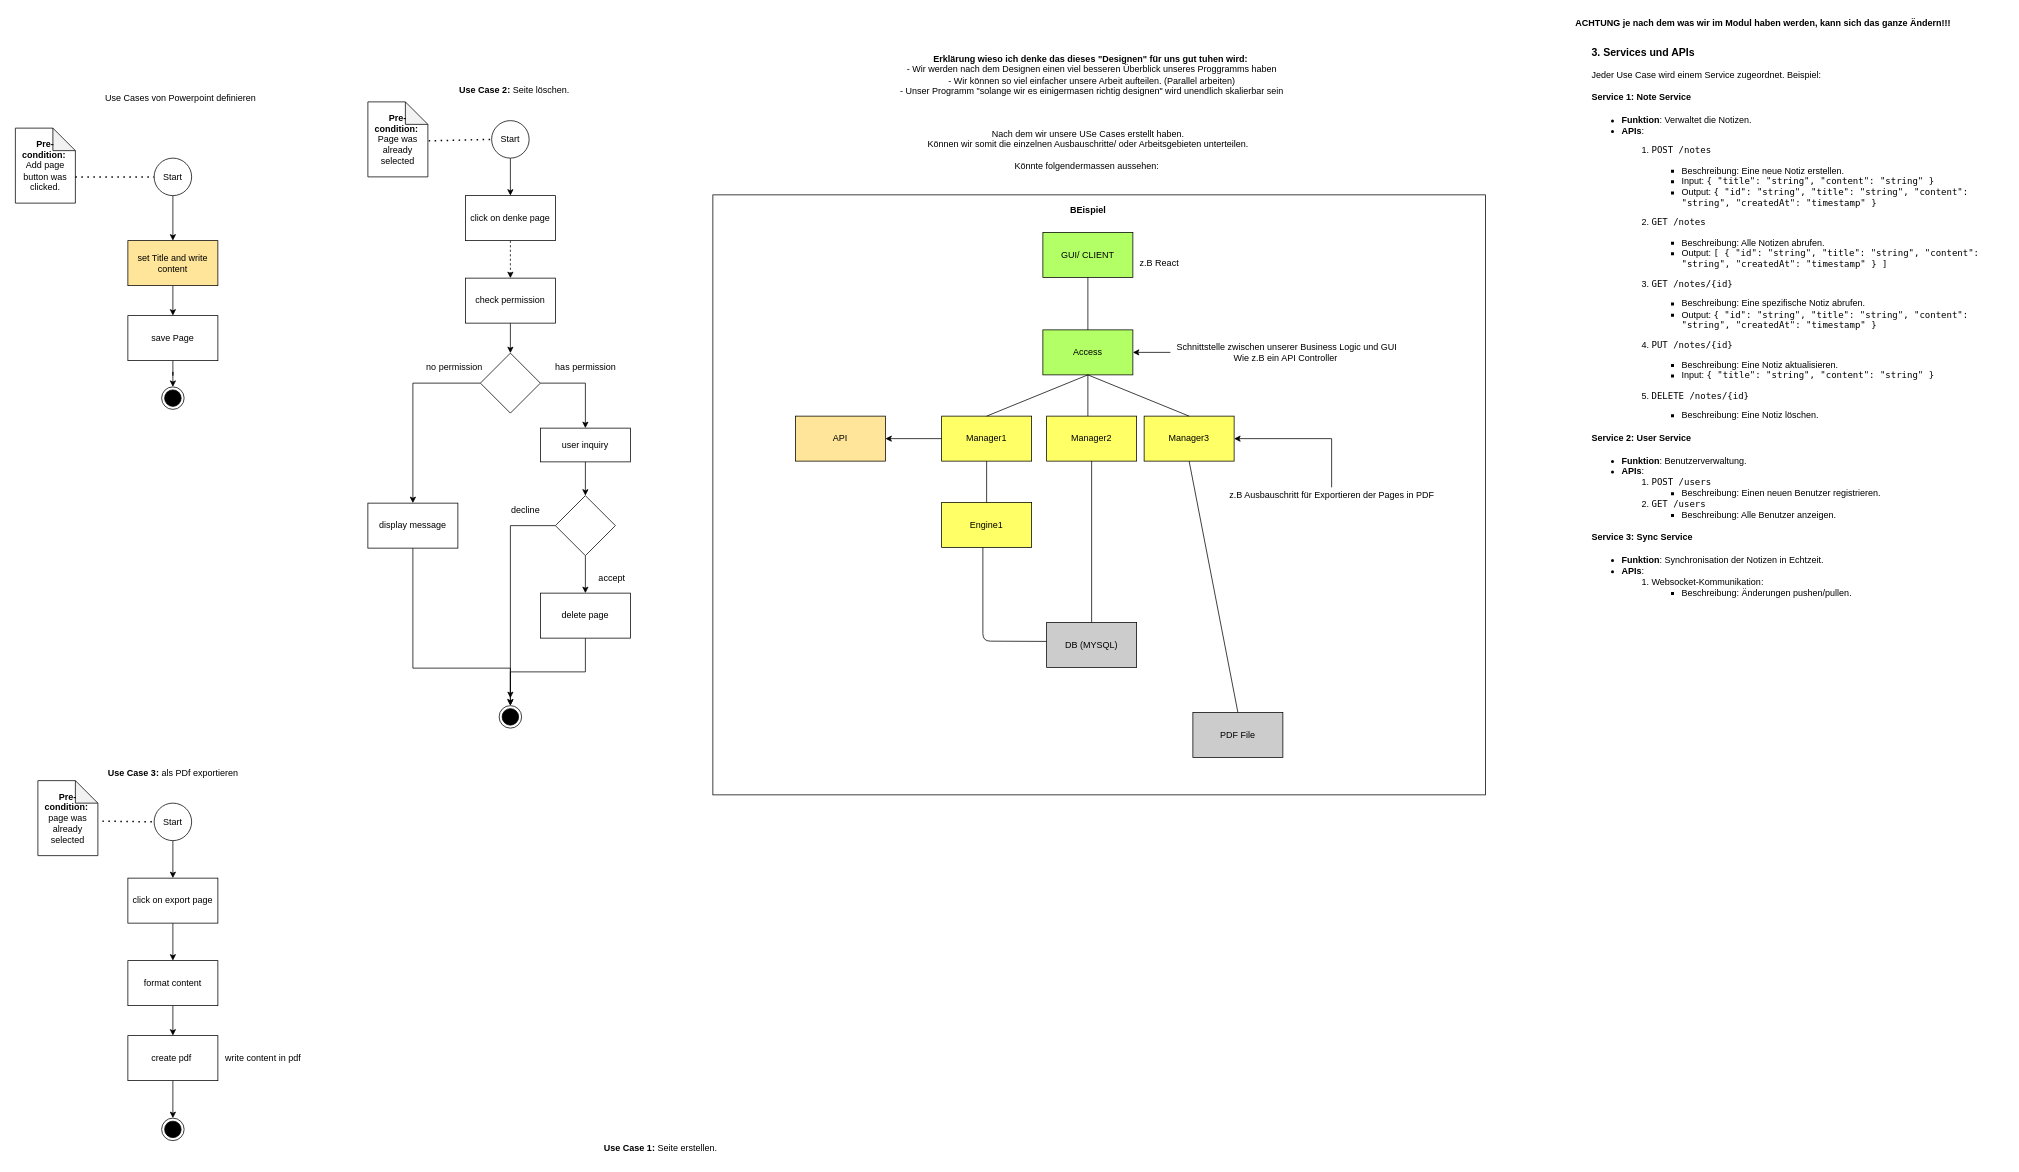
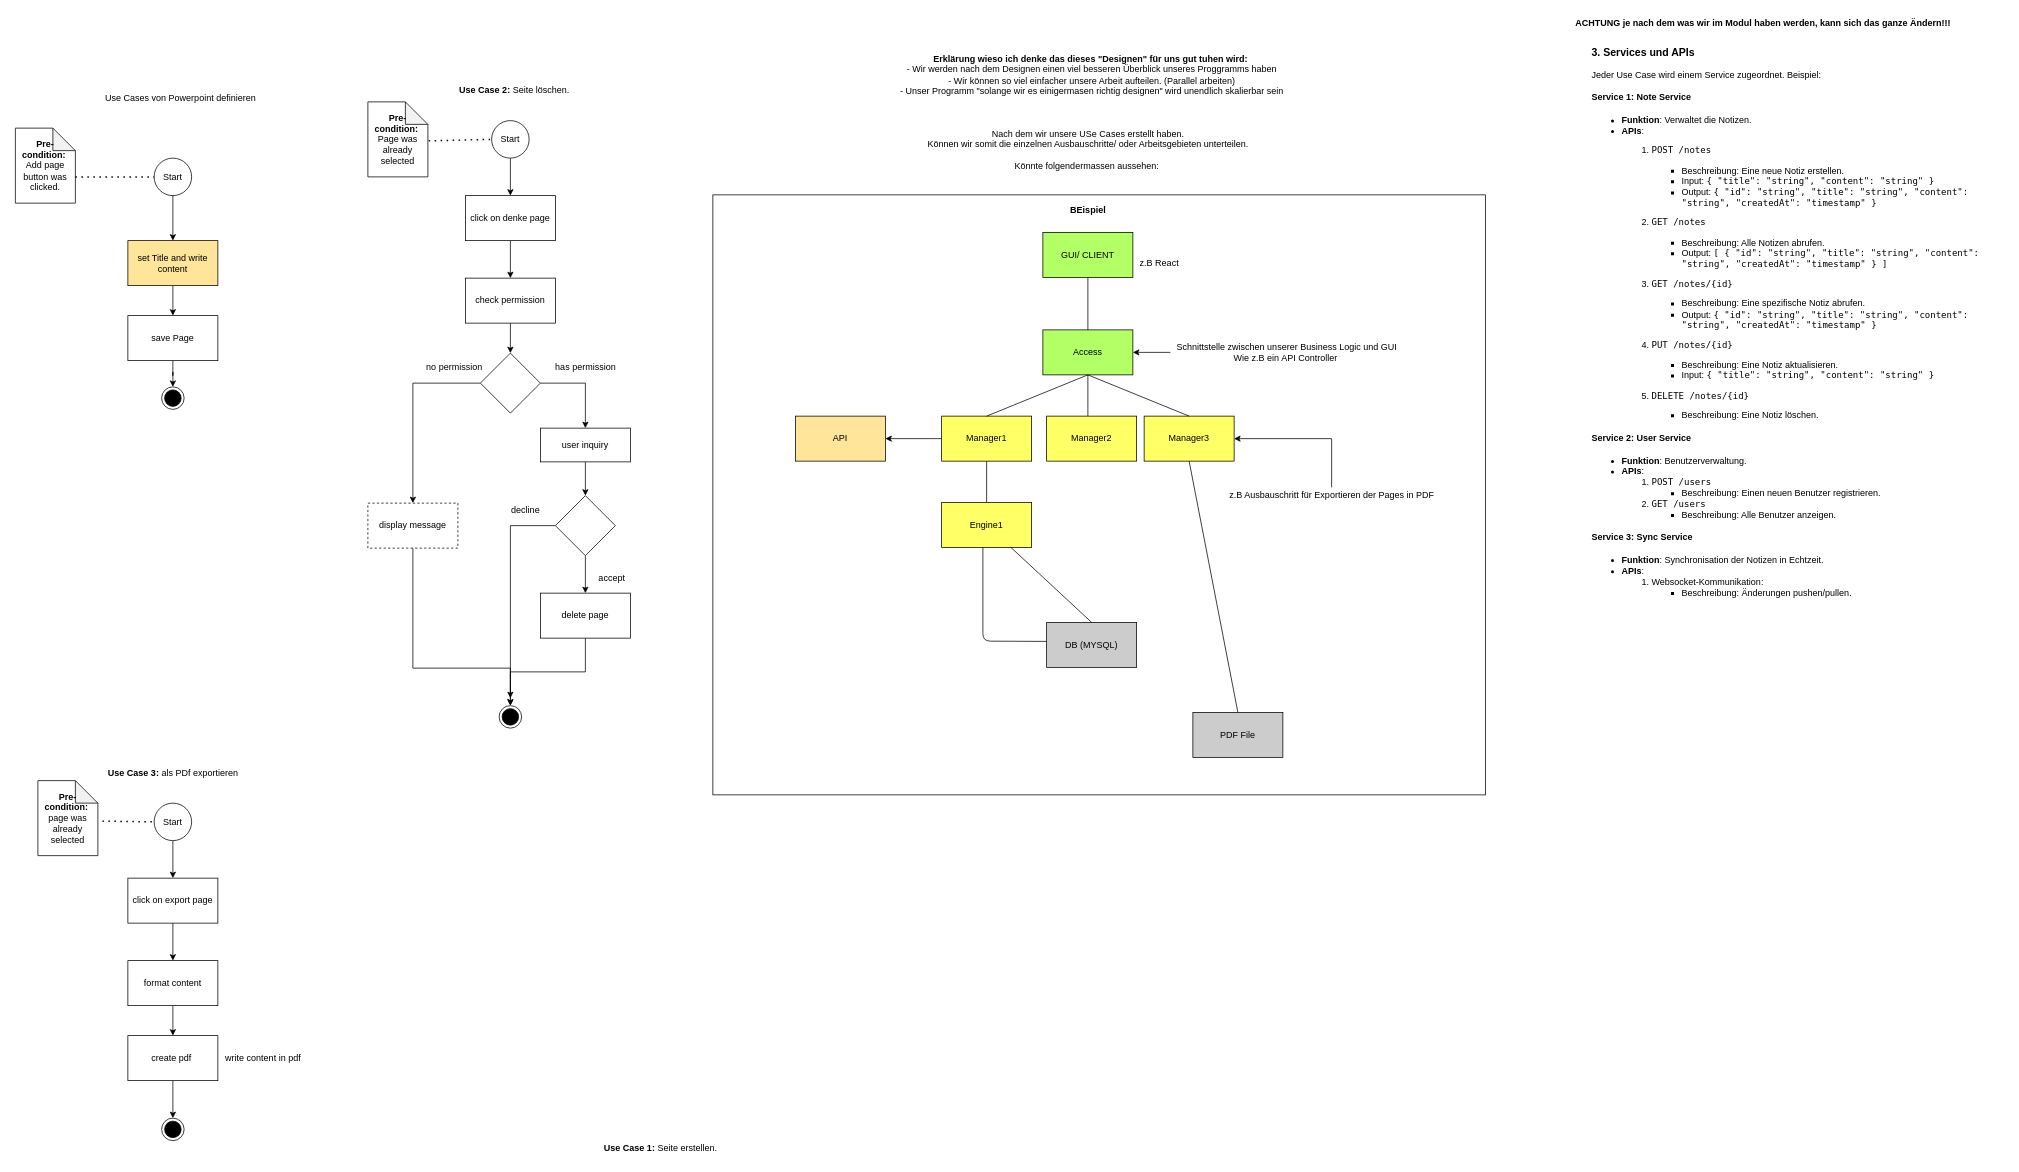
edge "click on denke page" -> "check permission": style dashed -> solid
node "display message": style solid -> dashed
edge "Manager2" -- "DB (MYSQL)": now "Engine1" -- "DB (MYSQL)"
